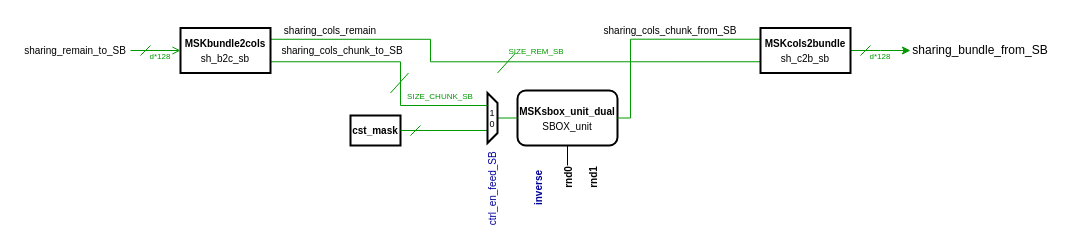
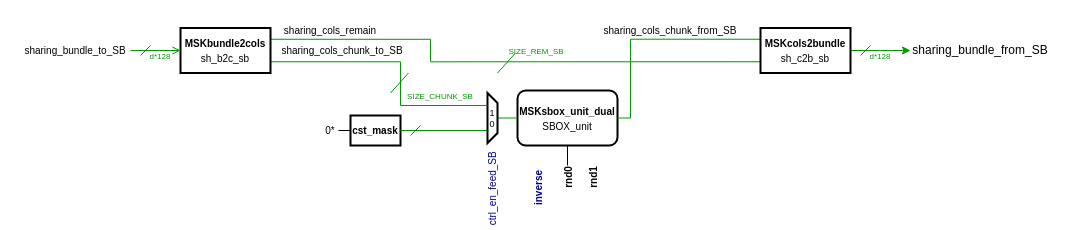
node "sharing_remain_to_SB": label "sharing_remain_to_SB" -> "sharing_bundle_to_SB"
node "0*": added
edge "0*" -- "cst_mask": added
